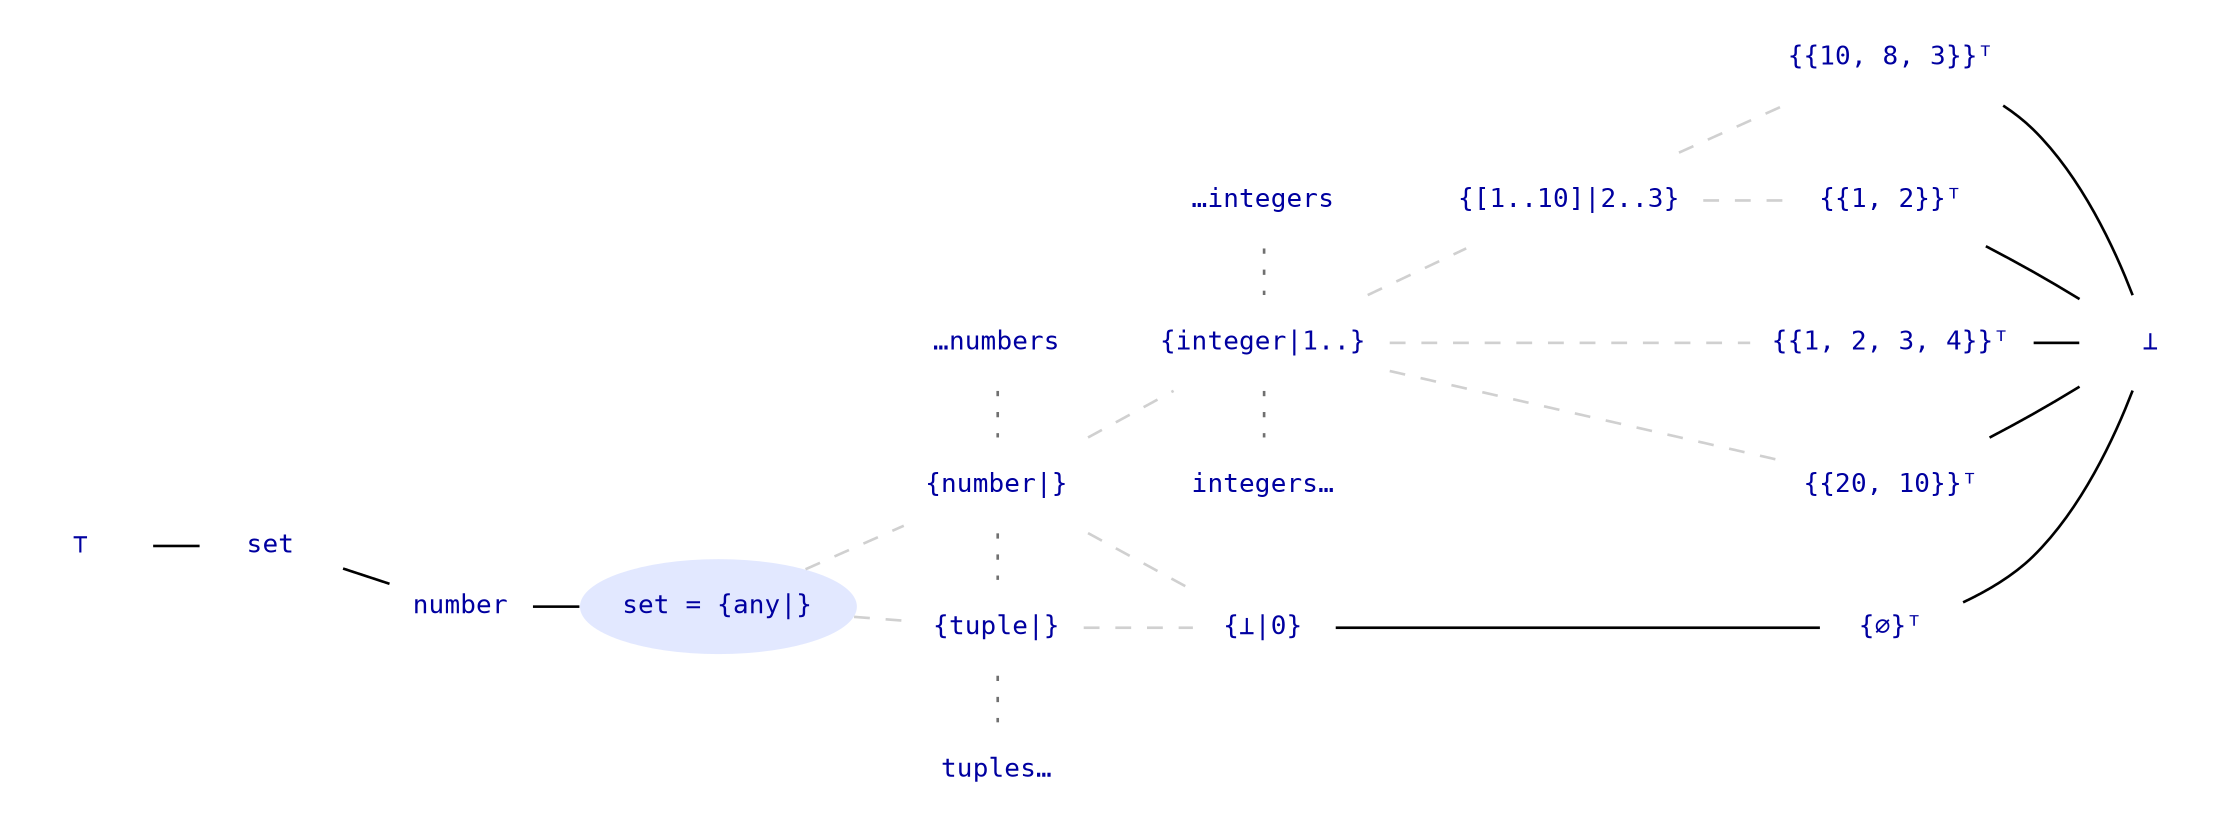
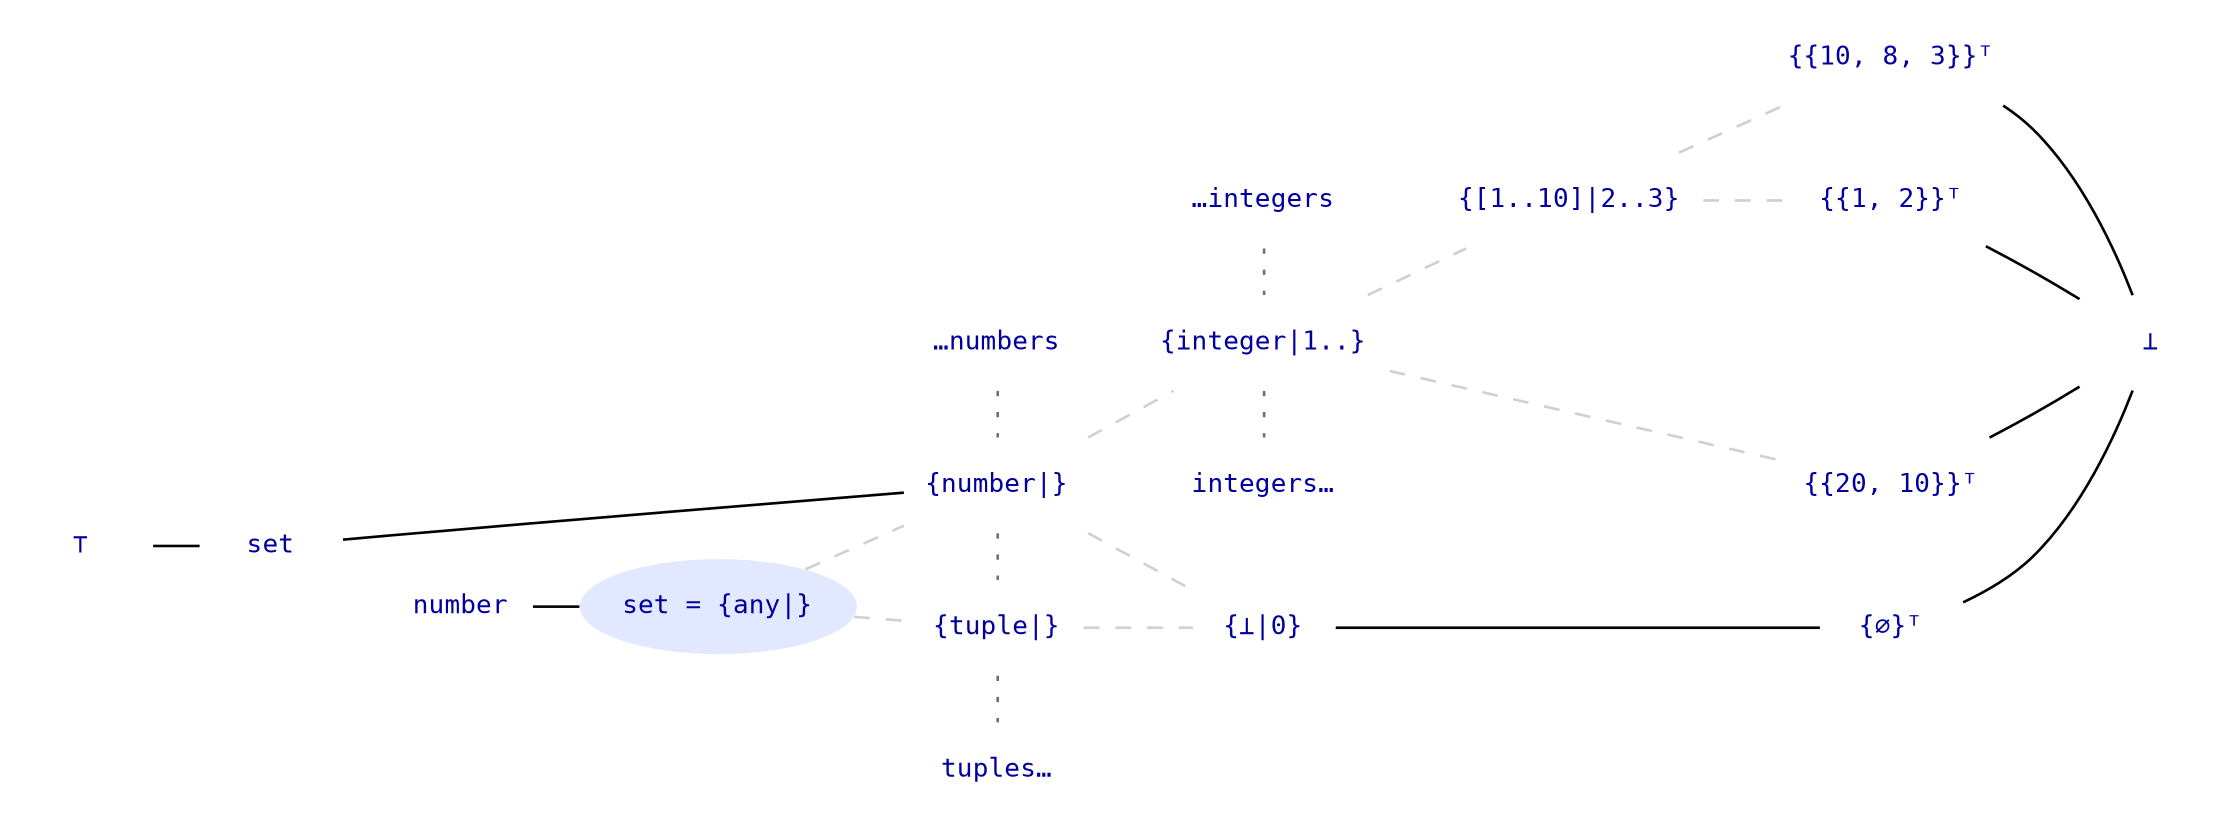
node "{{1, 2, 3, 4}}ᵀ": removed
edge "set" -- "number": now "set" -- "{number|}"
